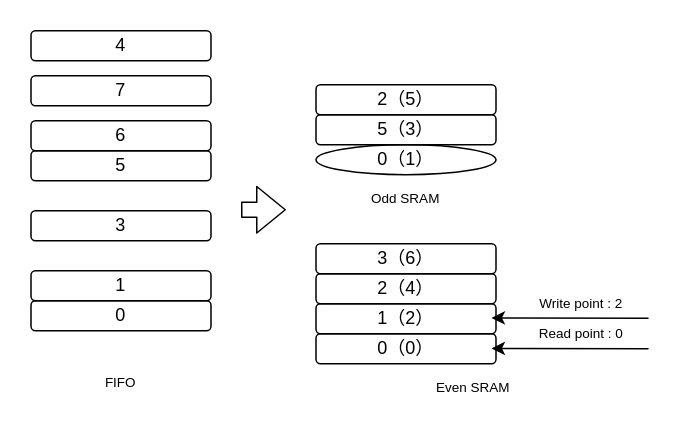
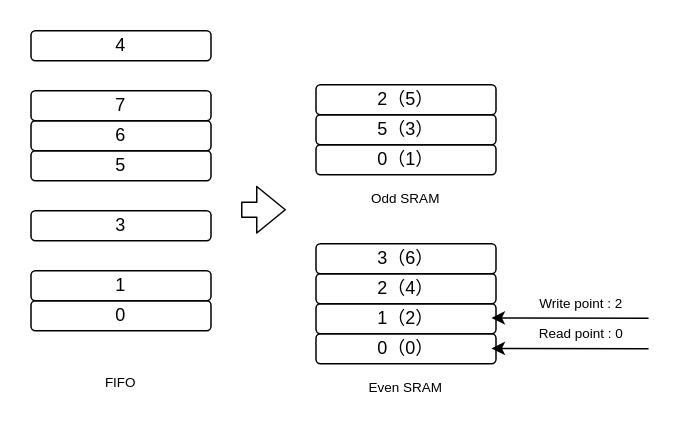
node "7": moved (121, 91) -> (121, 106)
node "0（1）": shape ellipse -> rounded rectangle
node "Even SRAM": moved (473, 388) -> (406, 388)
